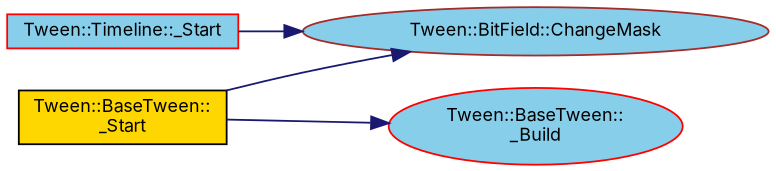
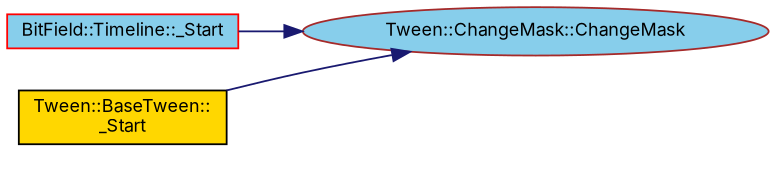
node "Tween::Timeline::_Start": label "Tween::Timeline::_Start" -> "BitField::Timeline::_Start"
node "Tween::BitField::ChangeMask": label "Tween::BitField::ChangeMask" -> "Tween::ChangeMask::ChangeMask"
node "Tween::BaseTween:: _Build": removed
